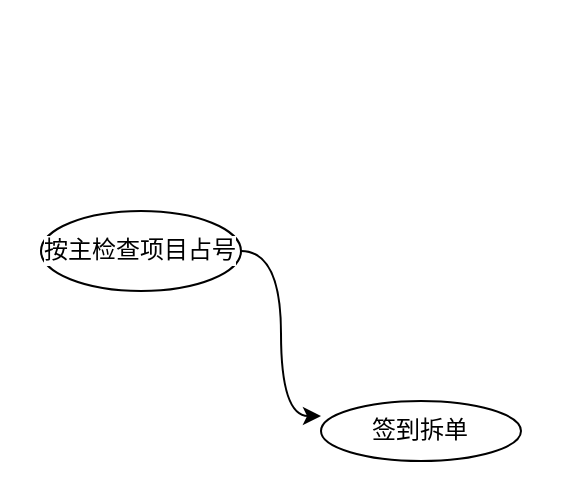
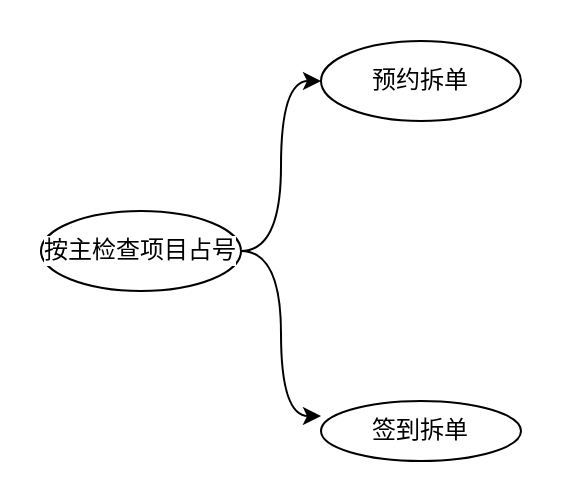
node "预约拆单": added
edge "按主检查项目占号" -> "预约拆单": added
